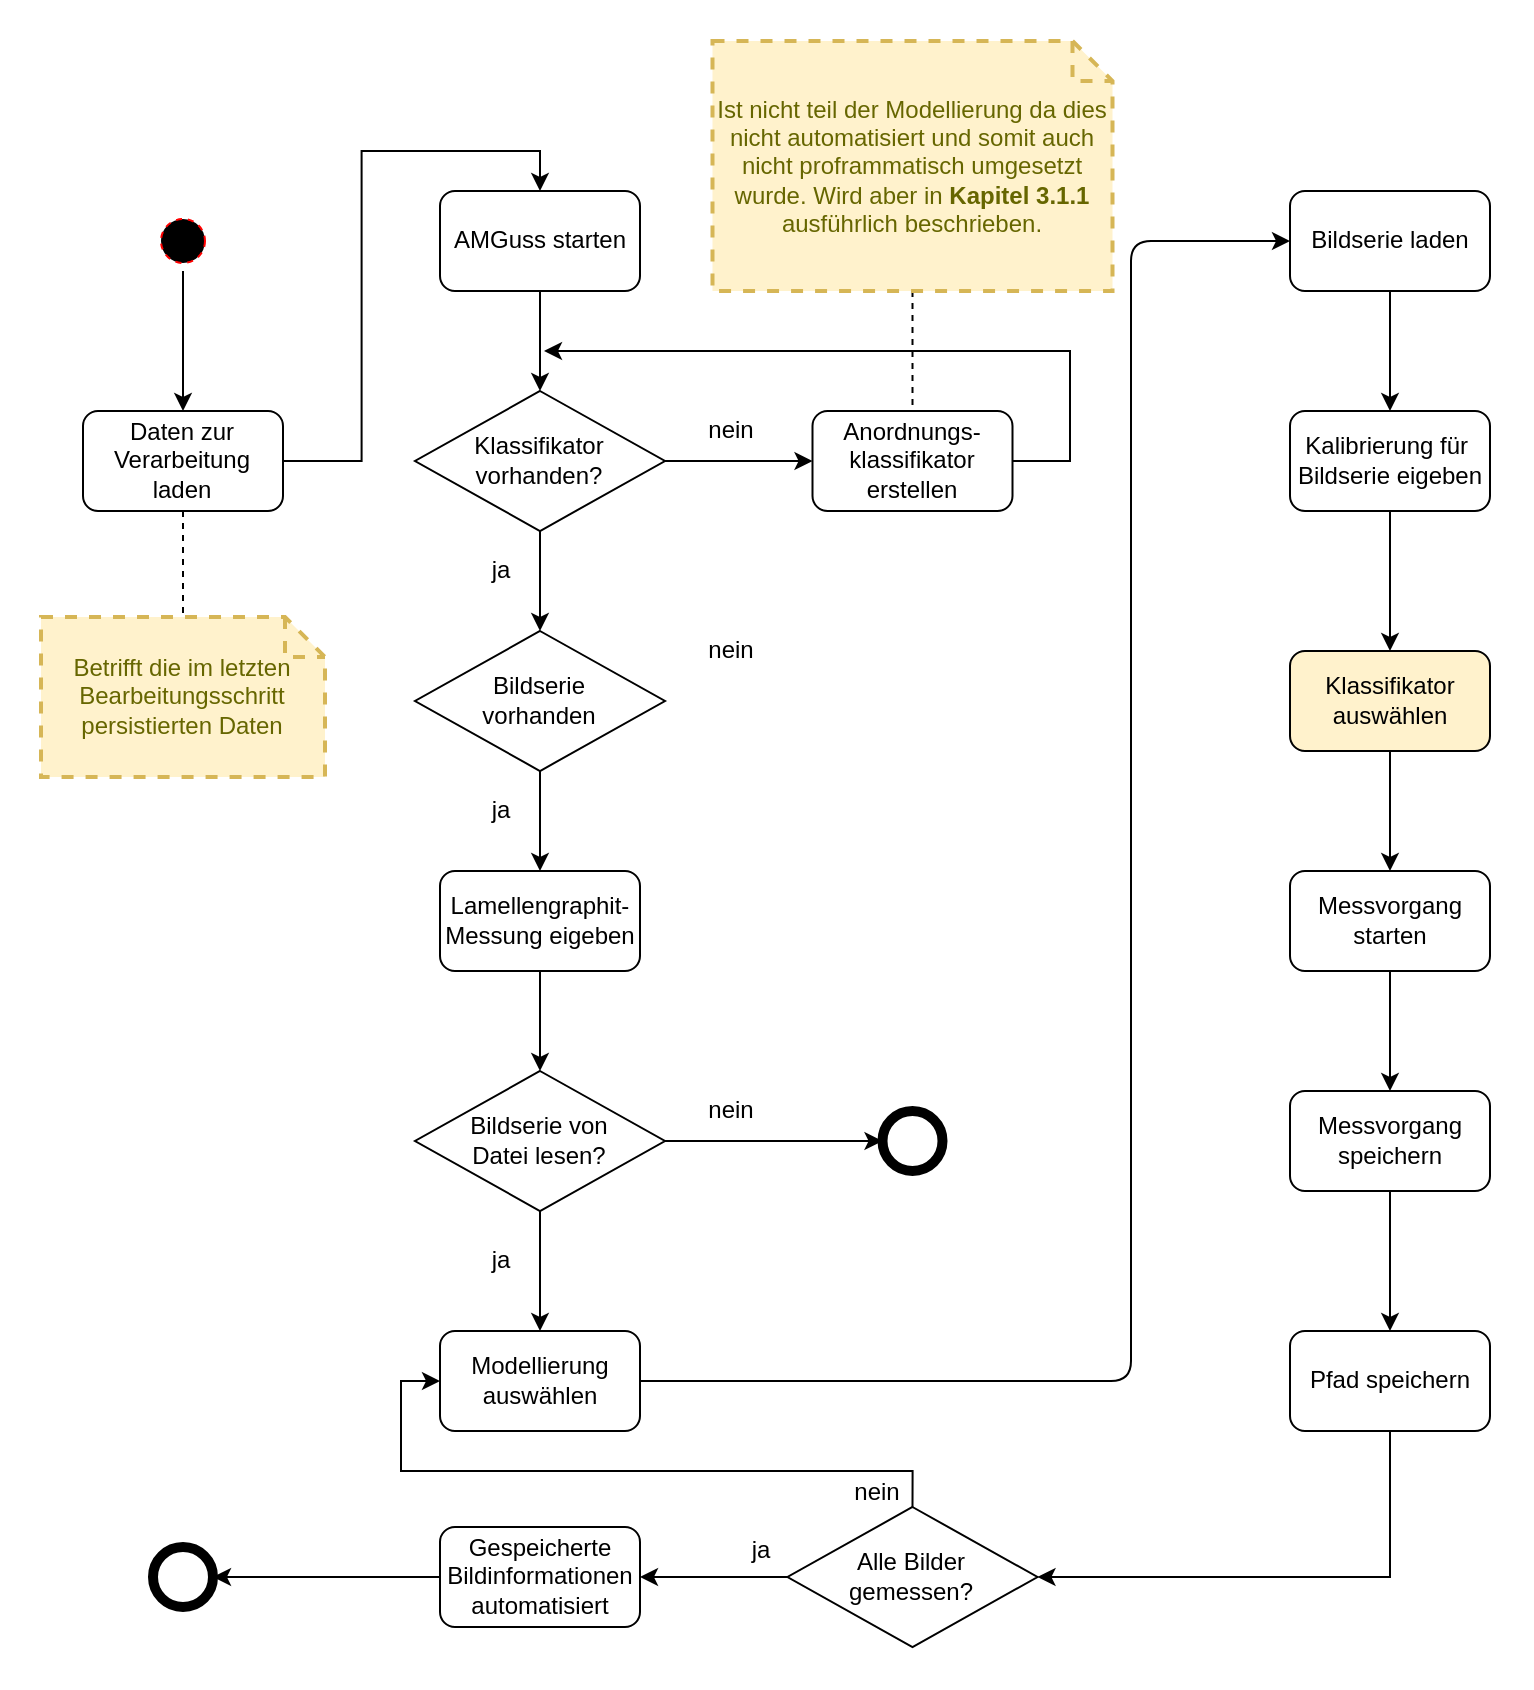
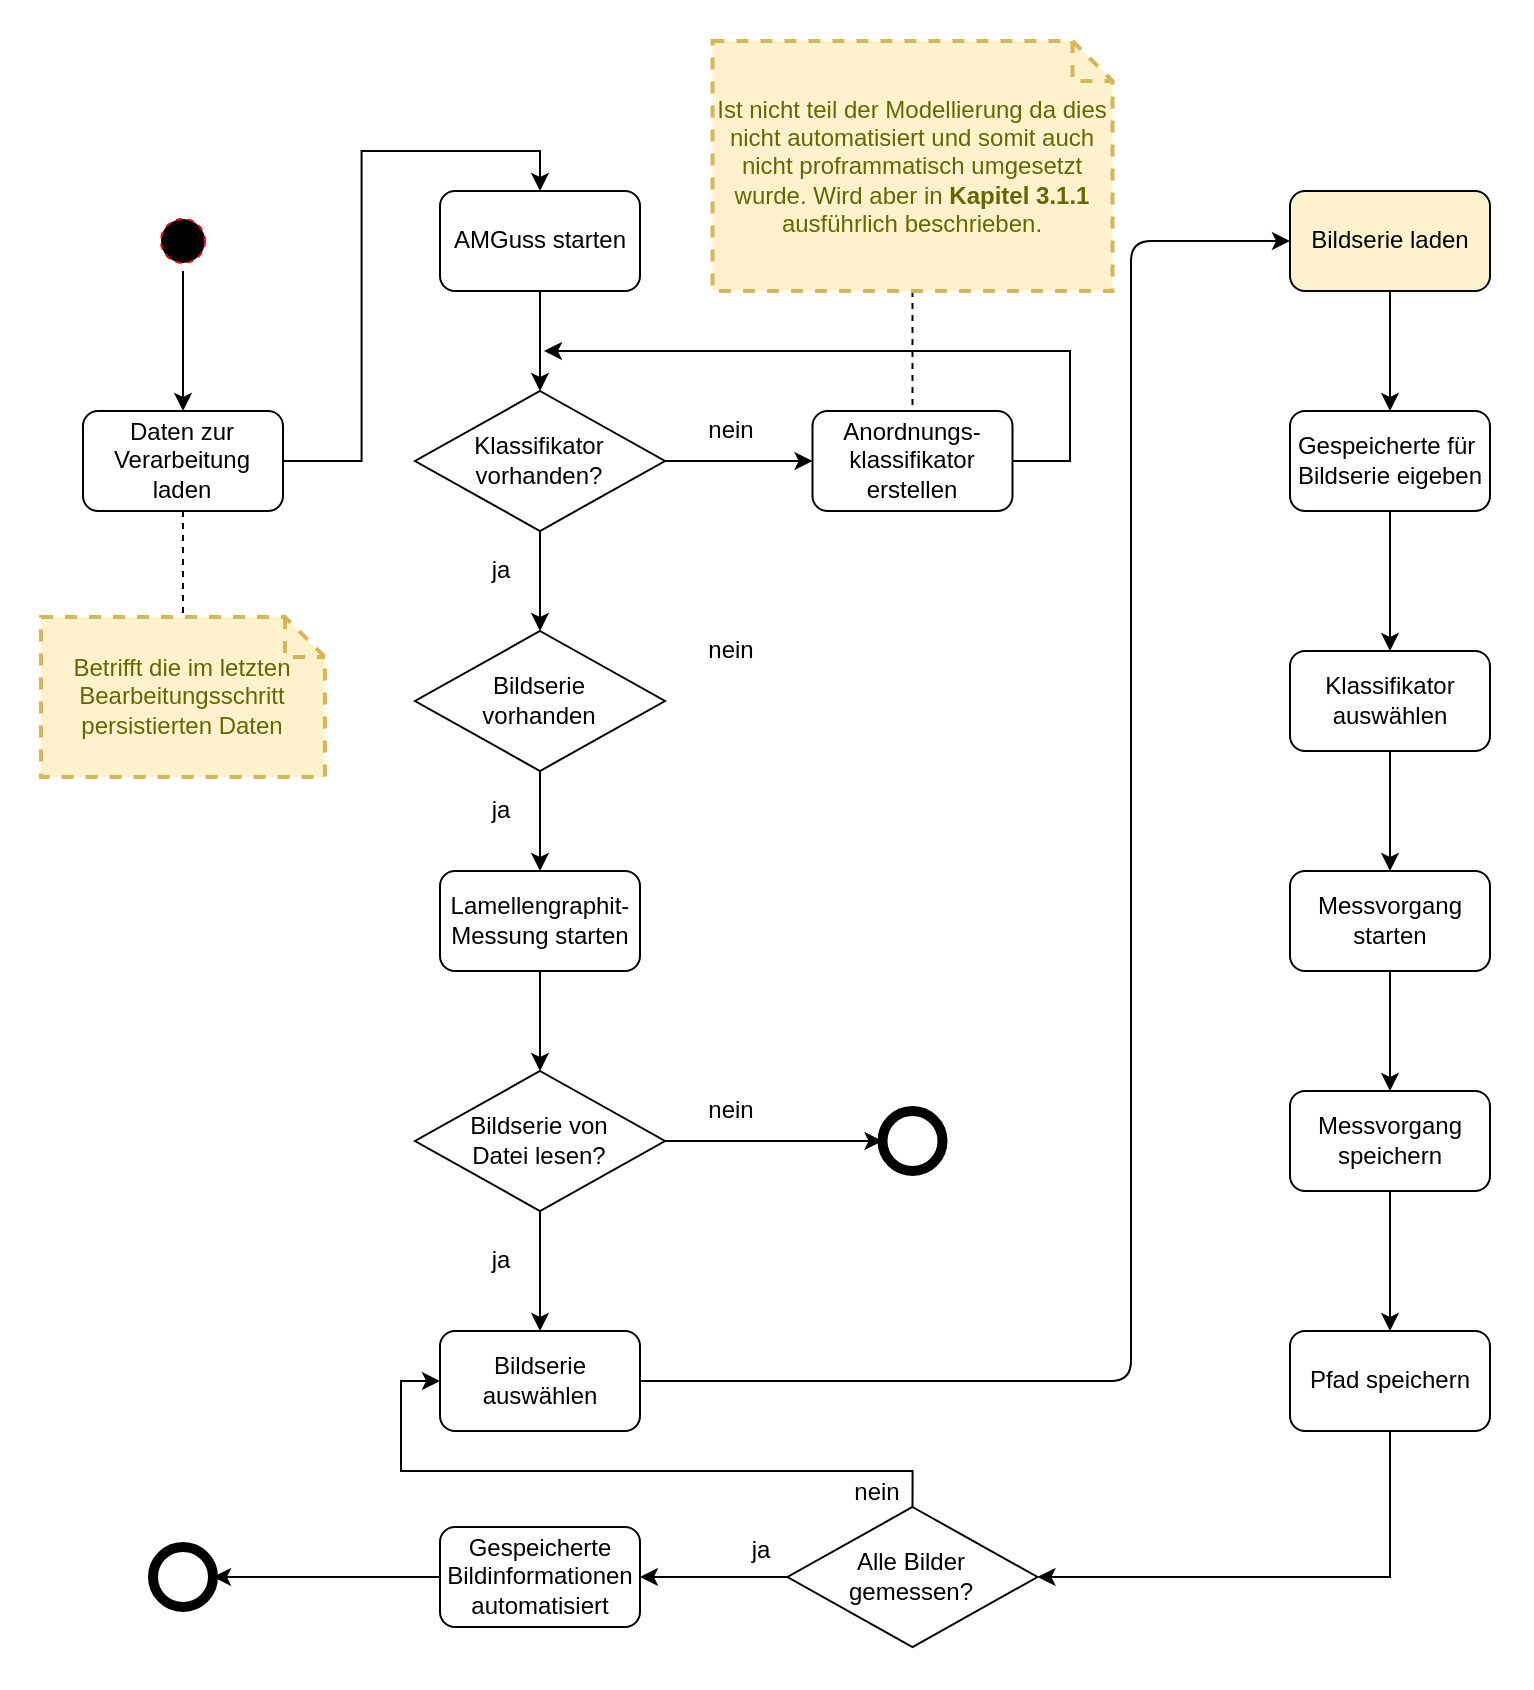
node "Bildserie laden": fillcolor #ffffff -> #fff2cc
node "Kalibrierung für Bildserie eigeben": label "Kalibrierung für Bildserie eigeben" -> "Gespeicherte für Bildserie eigeben"
node "Klassifikator auswählen": fillcolor #fff2cc -> #ffffff
node "Lamellengraphit-Messung eigeben": label "Lamellengraphit-Messung eigeben" -> "Lamellengraphit-Messung starten"
node "Modellierung auswählen": label "Modellierung auswählen" -> "Bildserie auswählen"
